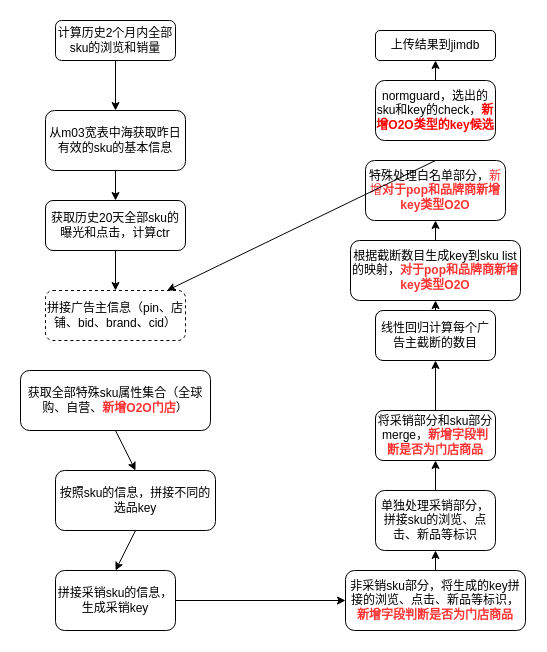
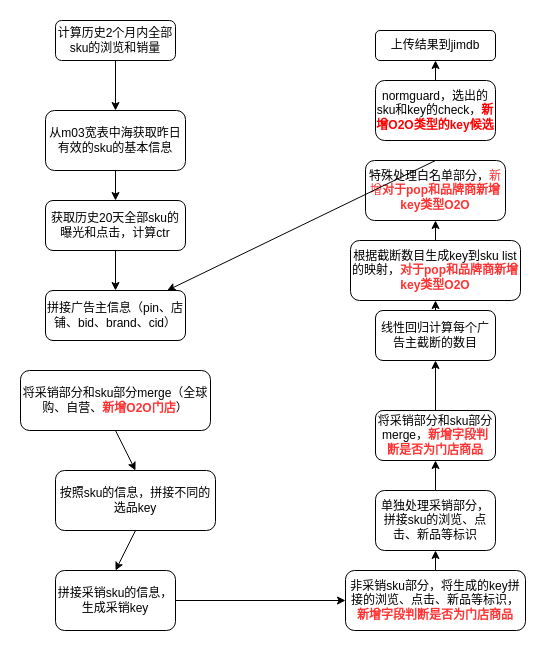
node "拼接广告主信息（pin、店铺、bid、brand、cid）": style dashed -> solid
node "获取全部特殊sku属性集合（全球购、自营、新增O2O门店）": label "获取全部特殊sku属性集合（全球购、自营、新增O2O门店）" -> "将采销部分和sku部分merge（全球购、自营、新增O2O门店）"
